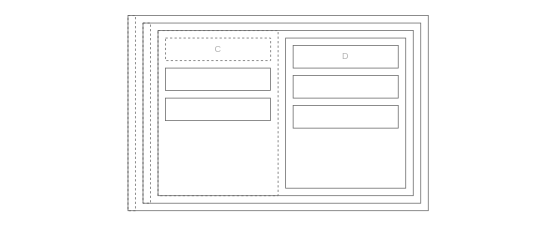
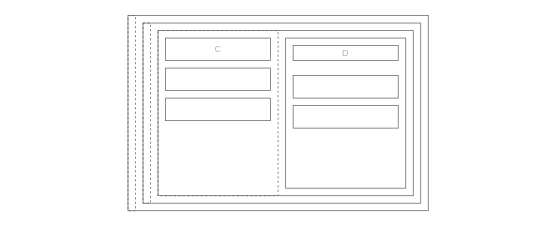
node "C": style dashed -> solid
node "D": size 105x23 -> 105x15
